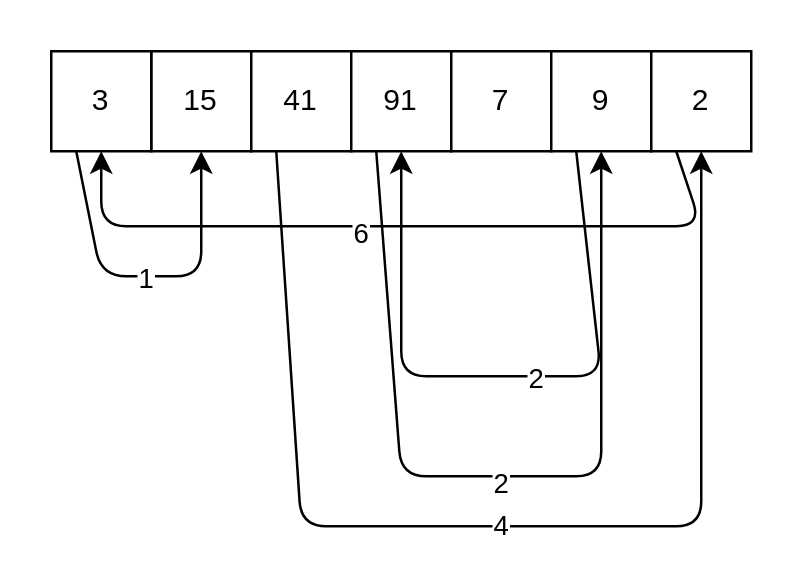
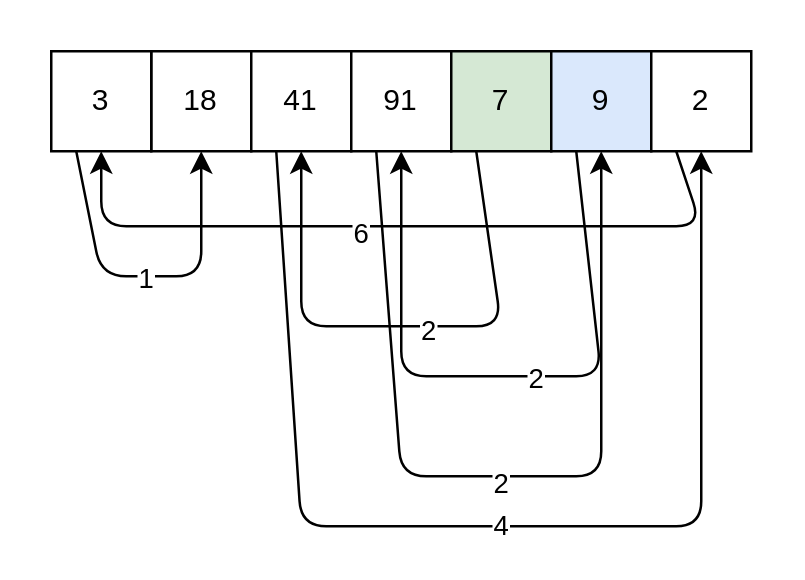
node "15": label "15" -> "18"
node "7": fillcolor #ffffff -> #d5e8d4
node "9": fillcolor #ffffff -> #dae8fc
edge "7" -> "41": added, label "2"
